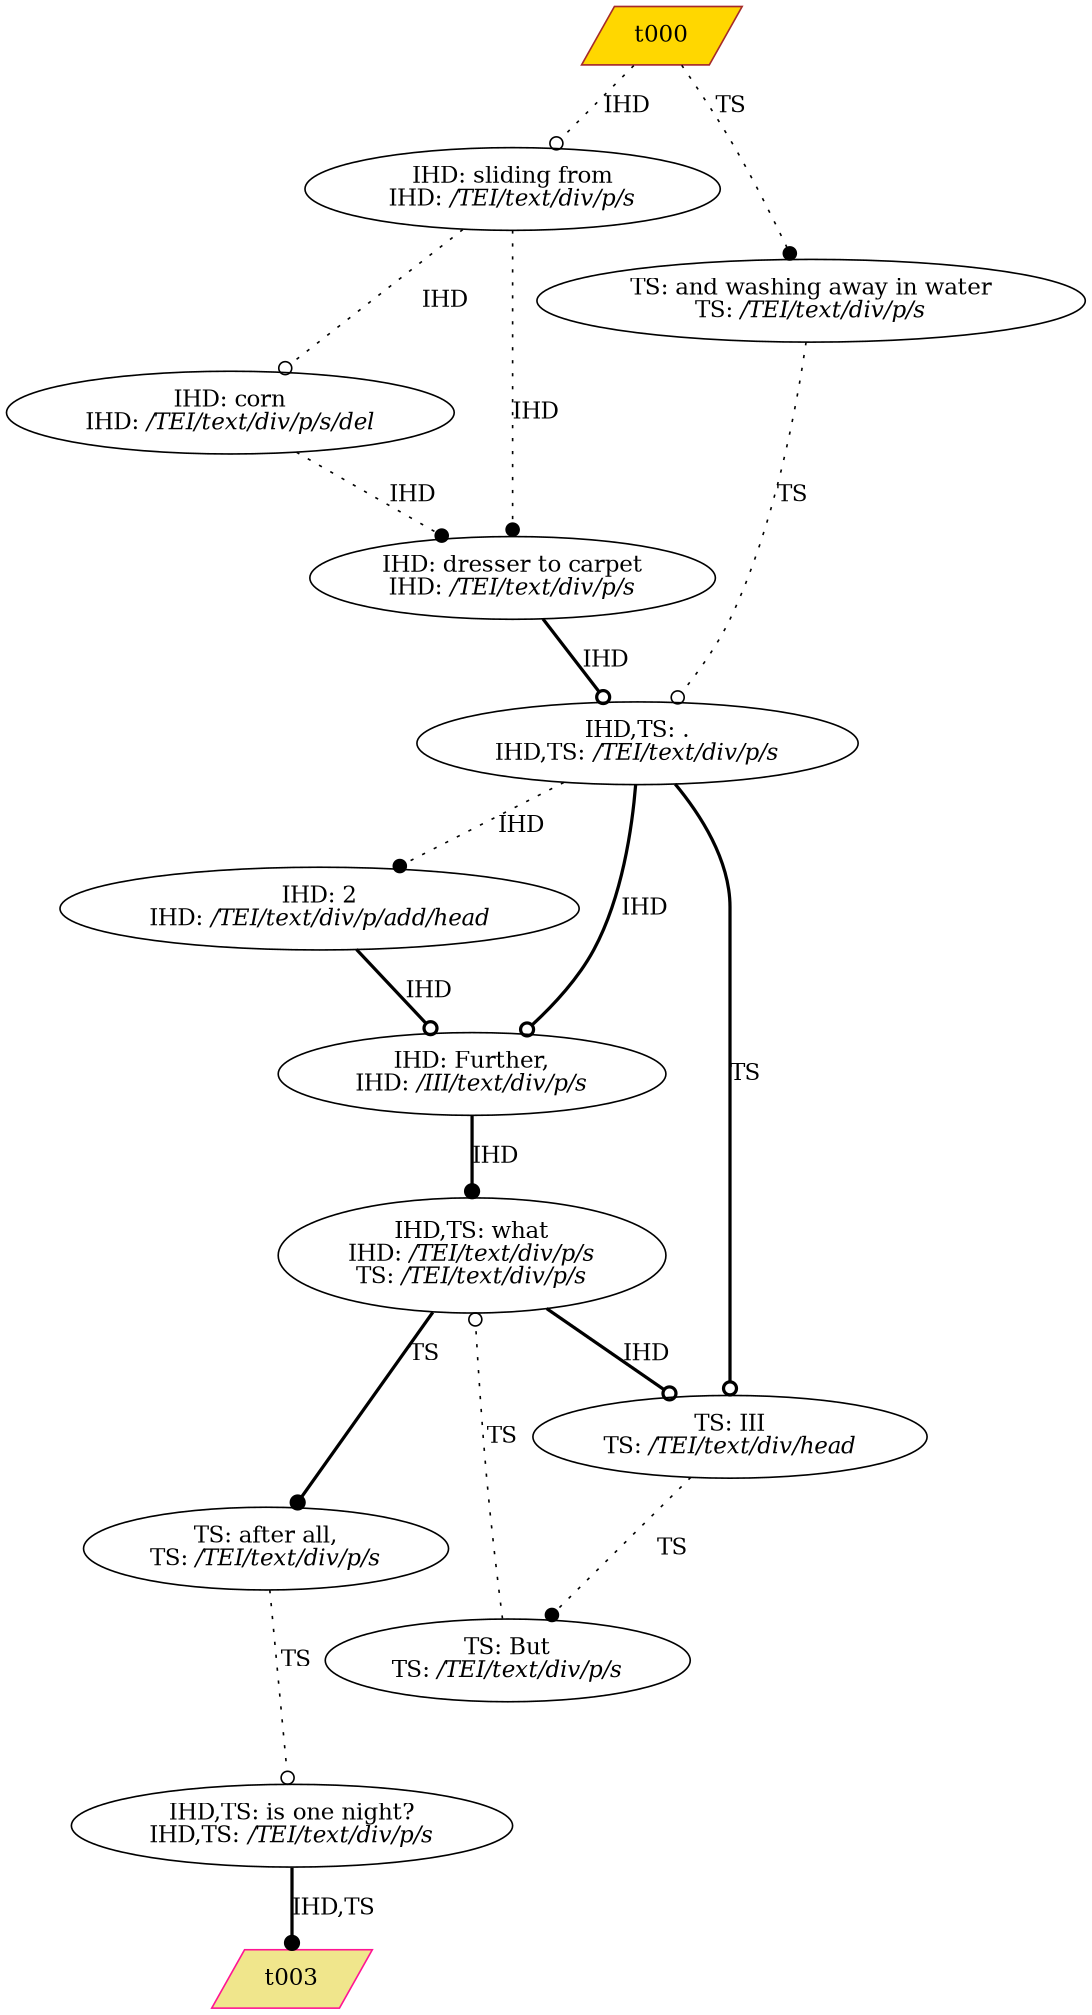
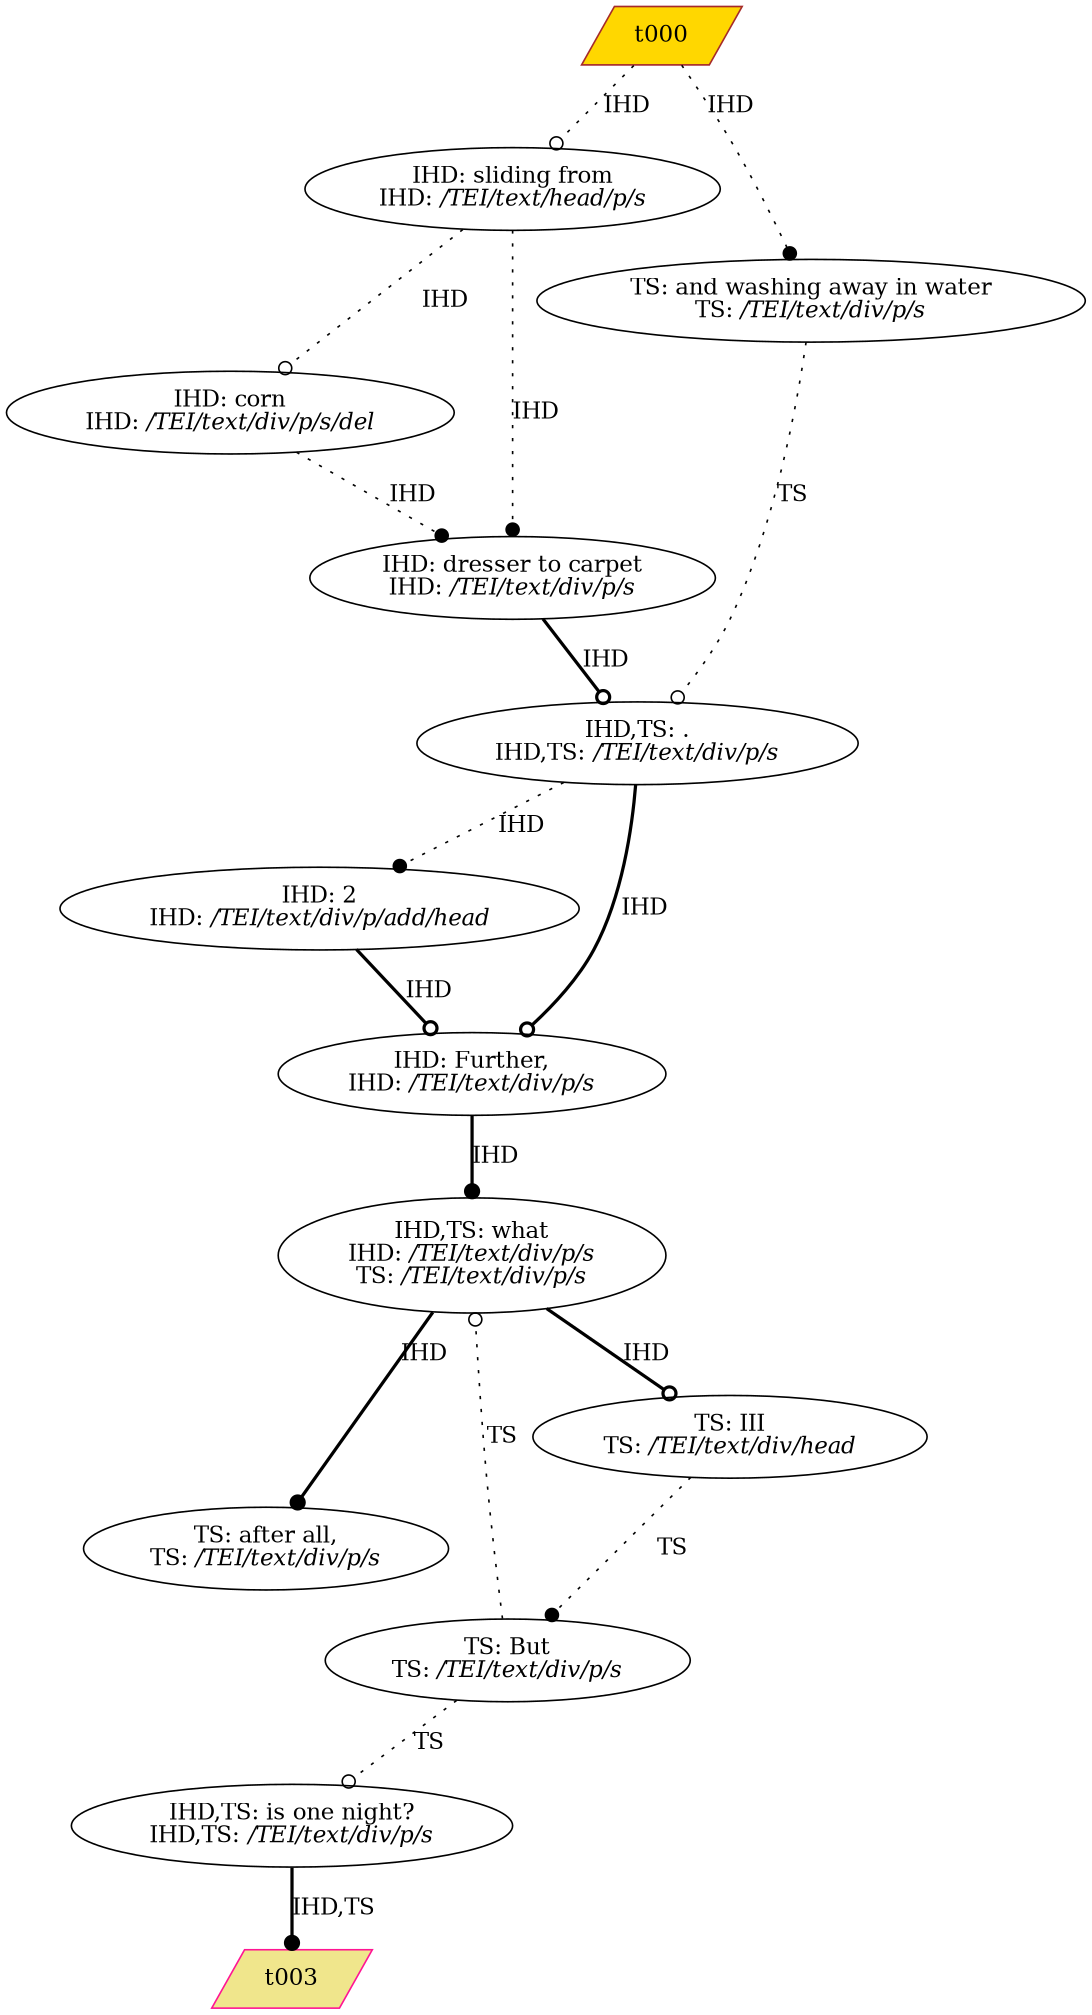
edge "t000" -> "TS: and washing away in water": label "TS" -> "IHD"
node "IHD: sliding from": text "/TEI/text/div/p/s" -> "/TEI/text/head/p/s"
edge "IHD,TS: ." -> "TS: III": removed, label "TS"
node "IHD: Further,": text "/III/text/div/p/s" -> "/TEI/text/div/p/s"
edge "IHD,TS: what" -> "TS: after all,": label "TS" -> "IHD"
edge "TS: after all," -> "IHD,TS: is one night?": now "TS: But" -> "IHD,TS: is one night?"
